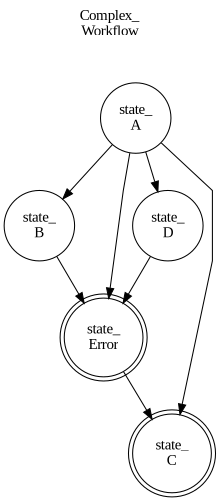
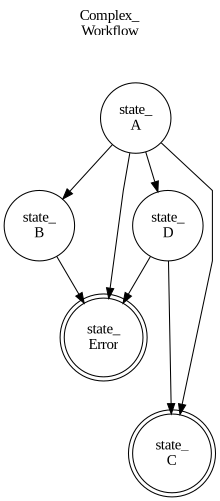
edge "state_ Error" -> "state_ C": now "state_ D" -> "state_ C"
